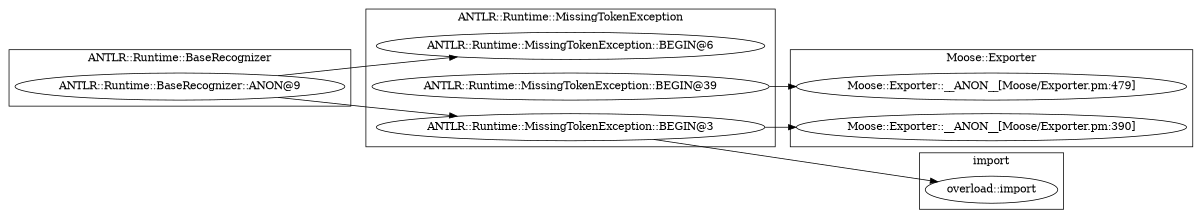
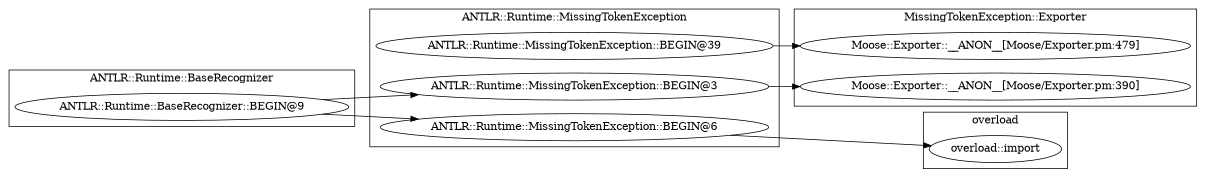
cluster "Moose::Exporter": label "Moose::Exporter" -> "MissingTokenException::Exporter"
node "ANTLR::Runtime::BaseRecognizer::ANON@9": label "ANTLR::Runtime::BaseRecognizer::ANON@9" -> "ANTLR::Runtime::BaseRecognizer::BEGIN@9"
edge "ANTLR::Runtime::MissingTokenException::BEGIN@3" -> "overload::import": now "ANTLR::Runtime::MissingTokenException::BEGIN@6" -> "overload::import"
cluster "import": label "import" -> "overload"
